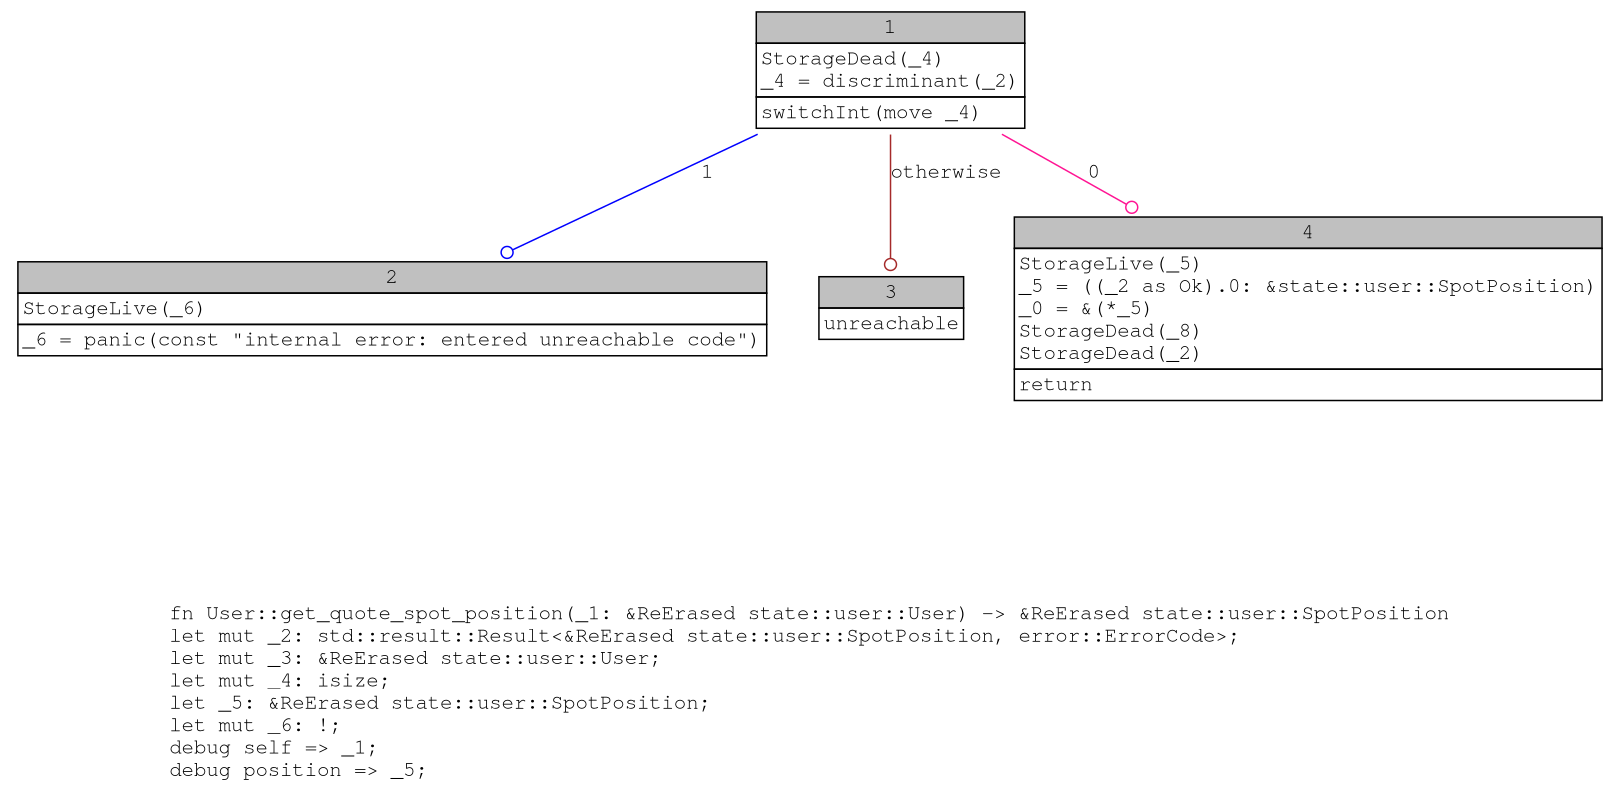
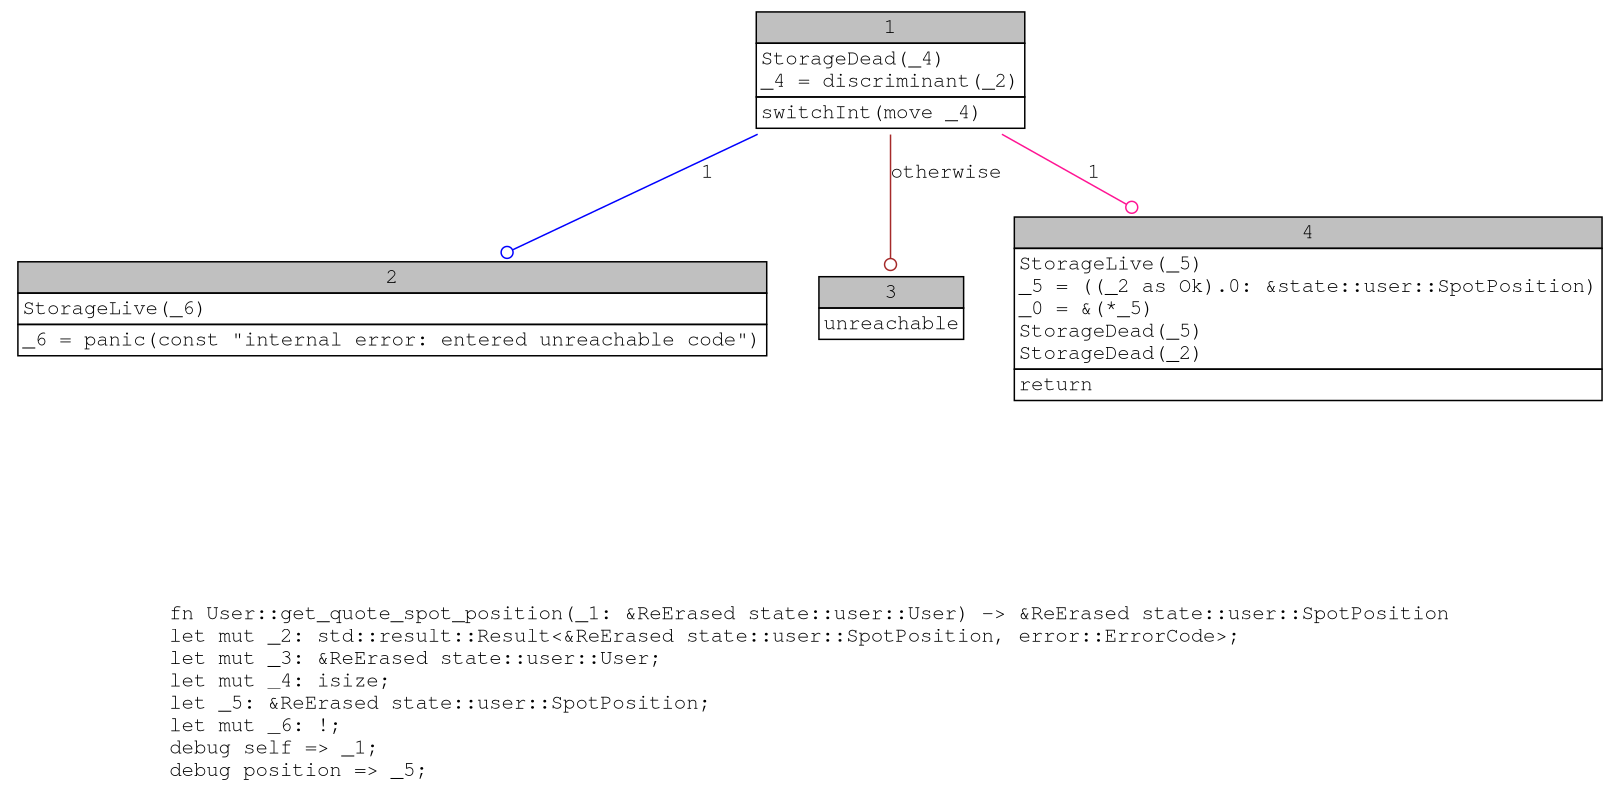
edge "1" -> "4": label "0" -> "1"
node "4": text "StorageDead(_8)" -> "StorageDead(_5)"
